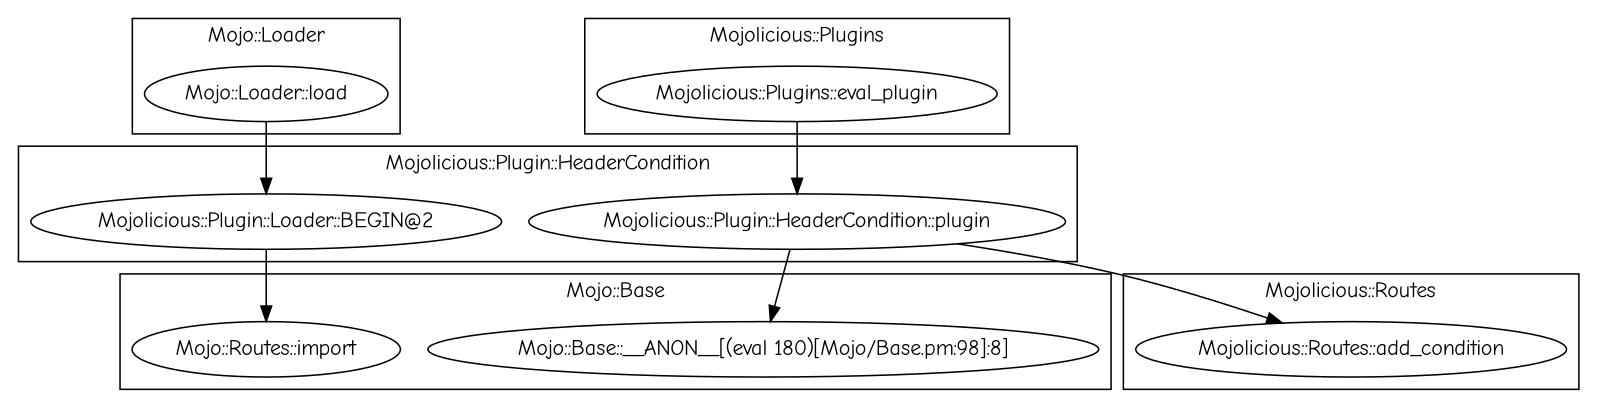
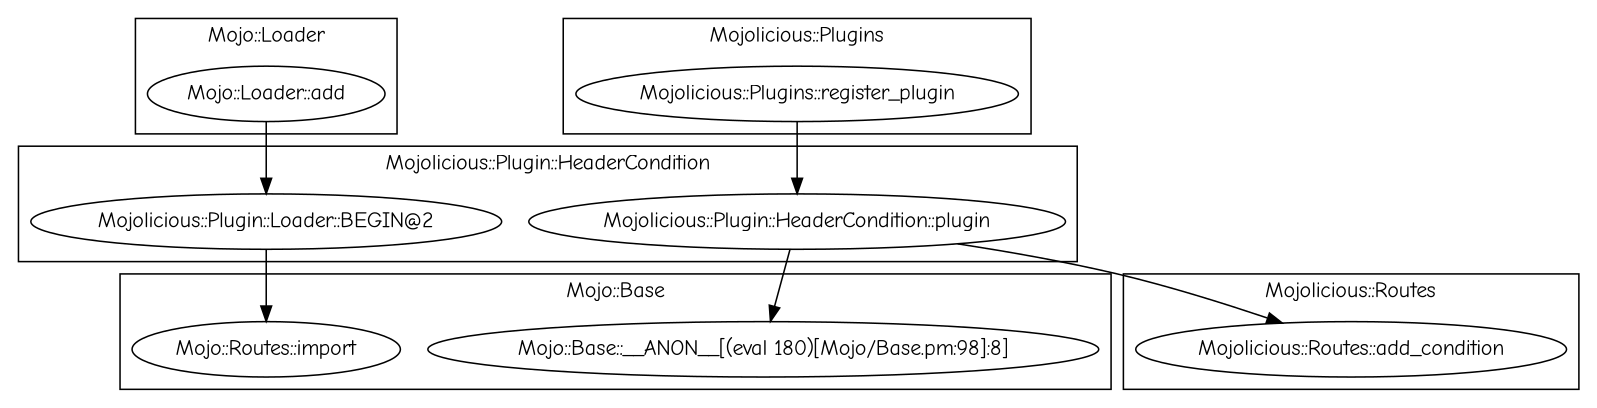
node "Mojo::Loader::load": label "Mojo::Loader::load" -> "Mojo::Loader::add"
node "Mojolicious::Plugins::eval_plugin": label "Mojolicious::Plugins::eval_plugin" -> "Mojolicious::Plugins::register_plugin"
